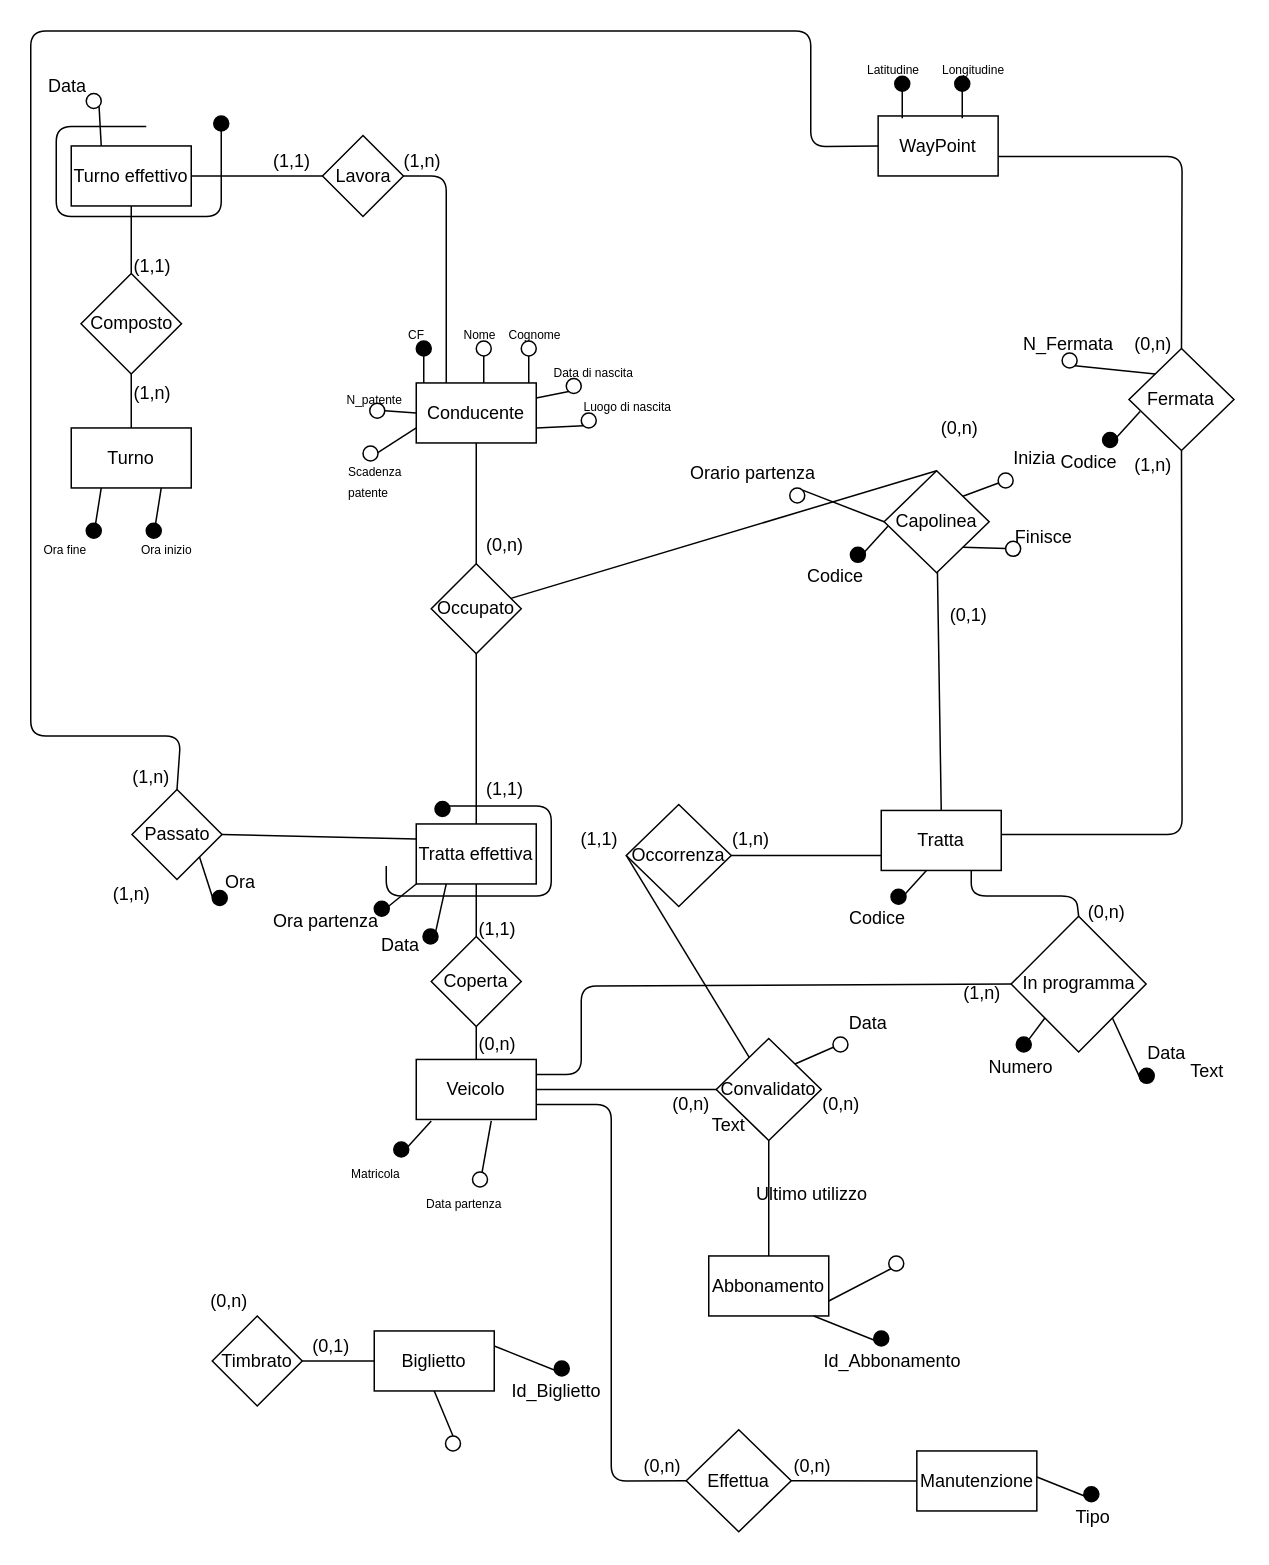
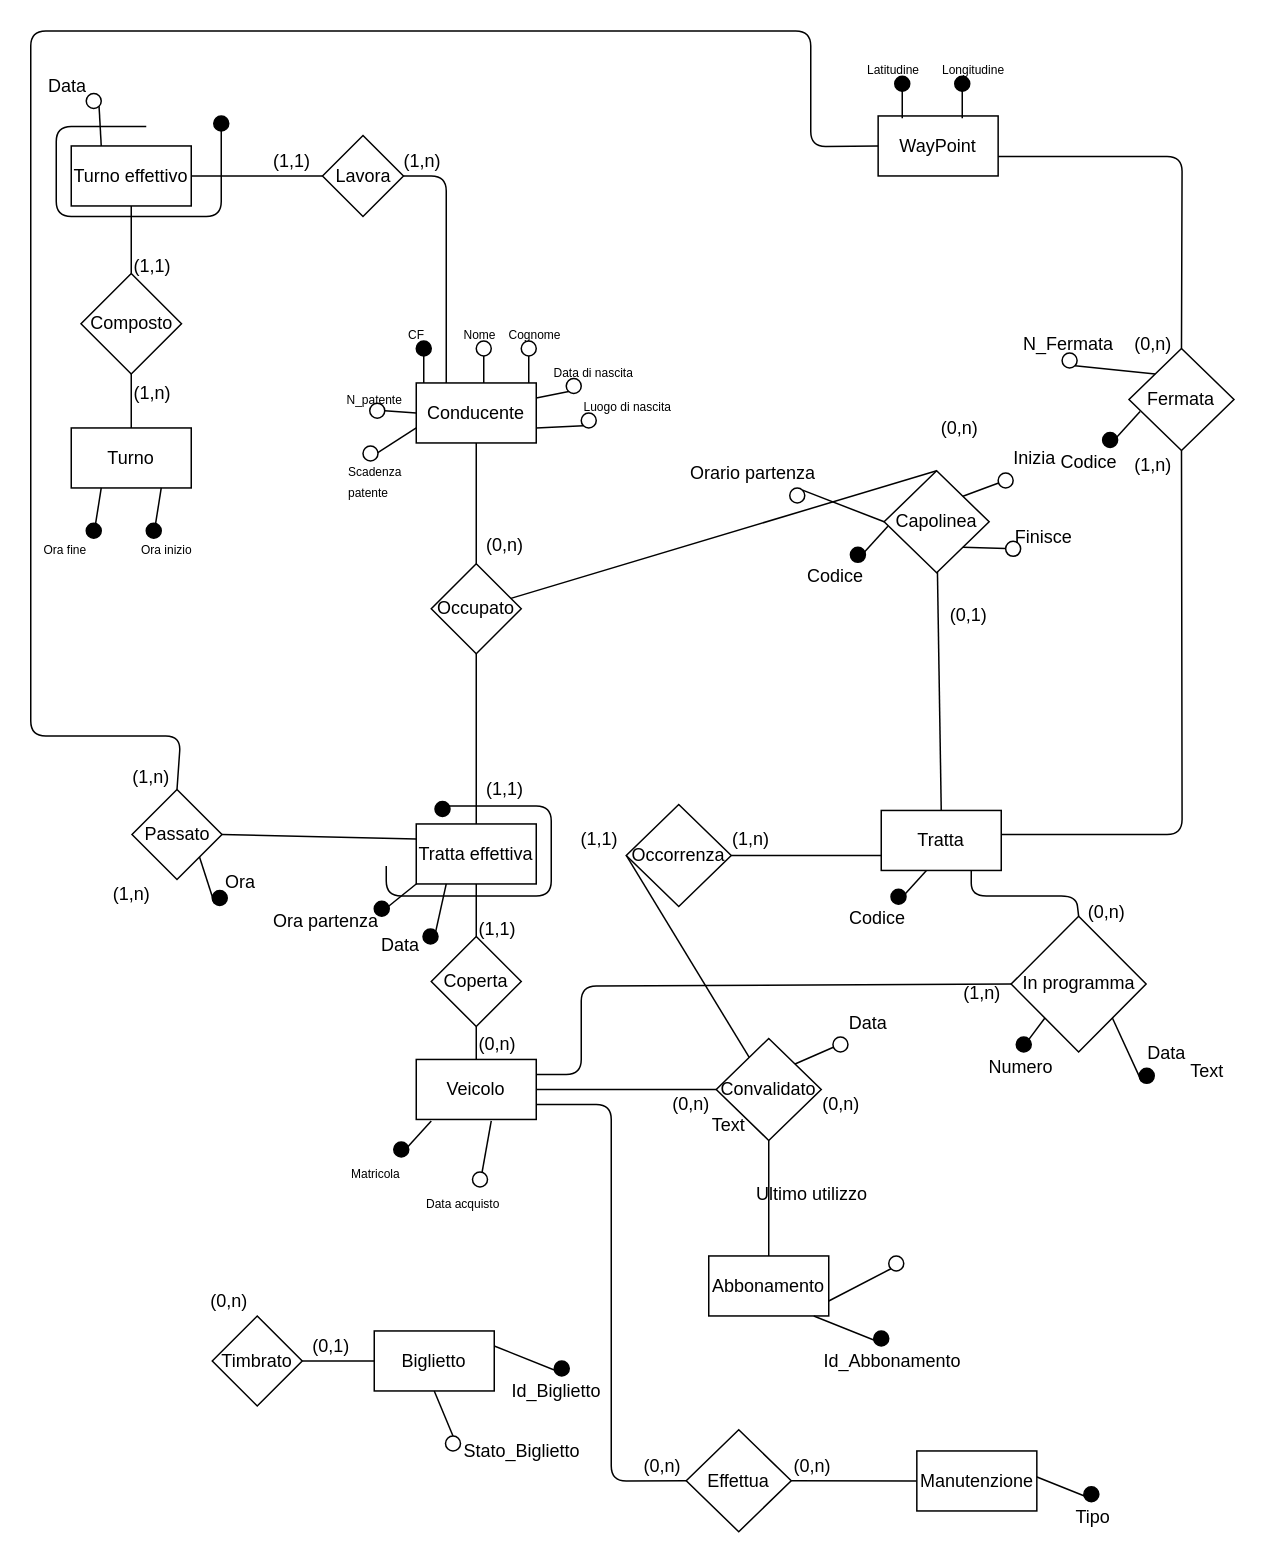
node "Data partenza": label "Data partenza" -> "Data acquisto"
node "Stato_Biglietto": added
